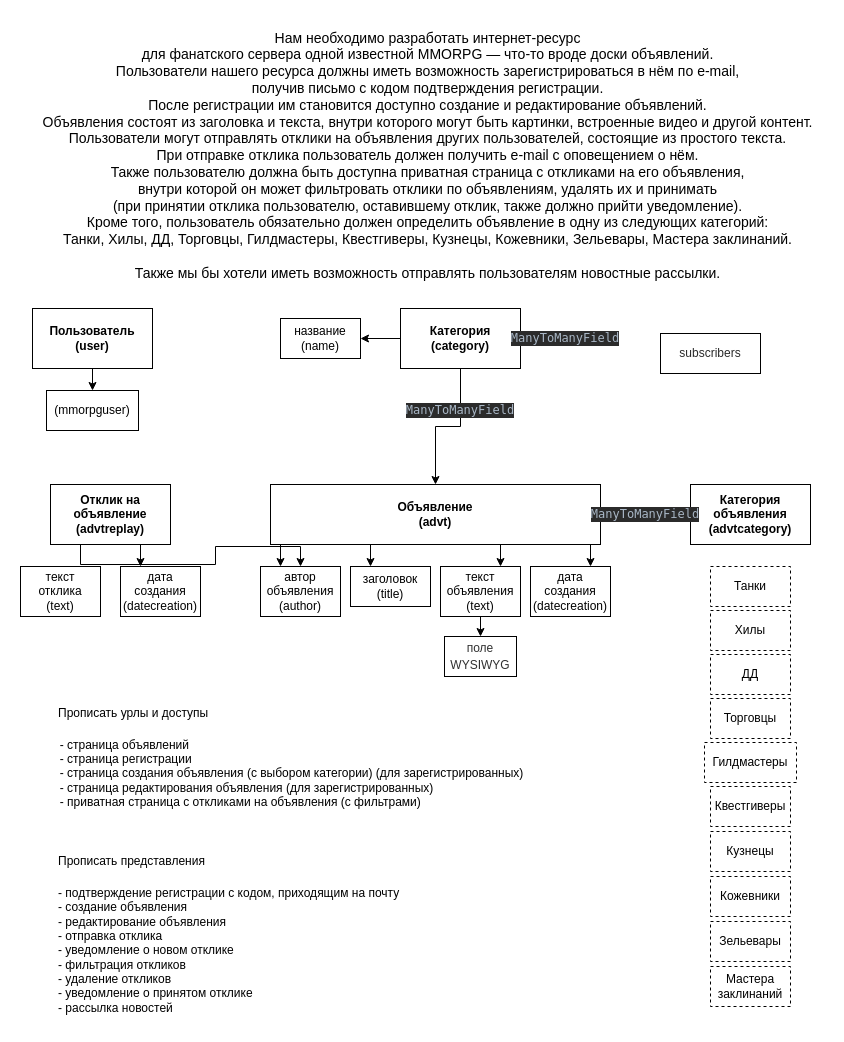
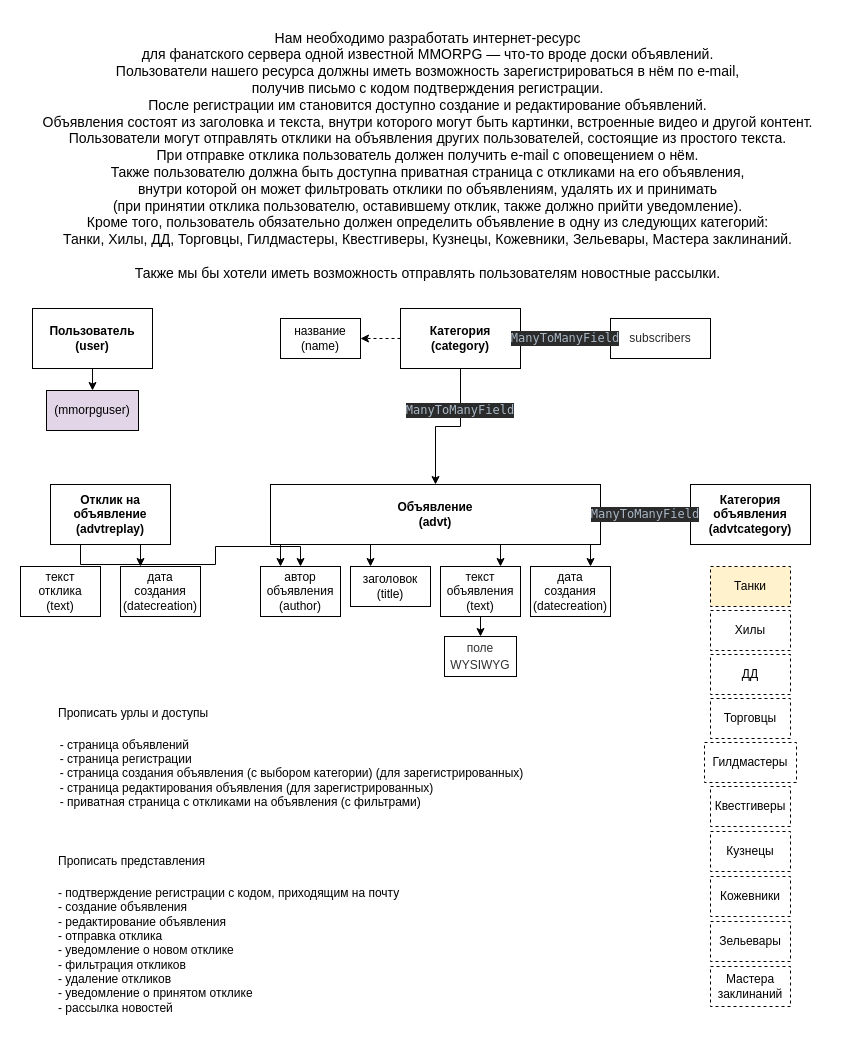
edge "Категория (category)" -> "название (name)": style solid -> dashed
node "subscribers": moved (711, 354) -> (661, 339)
node "(mmorpguser)": fillcolor #ffffff -> #e1d5e7
node "Танки": fillcolor #ffffff -> #fff2cc
